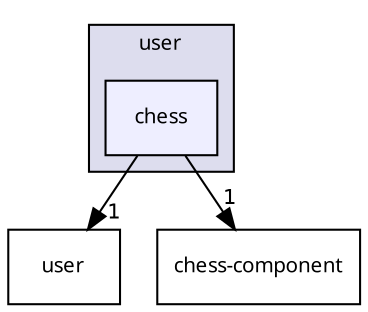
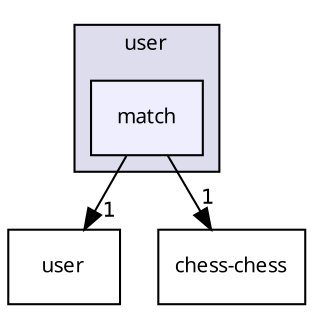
node "chess": label "chess" -> "match"
node "chess-component": label "chess-component" -> "chess-chess"
